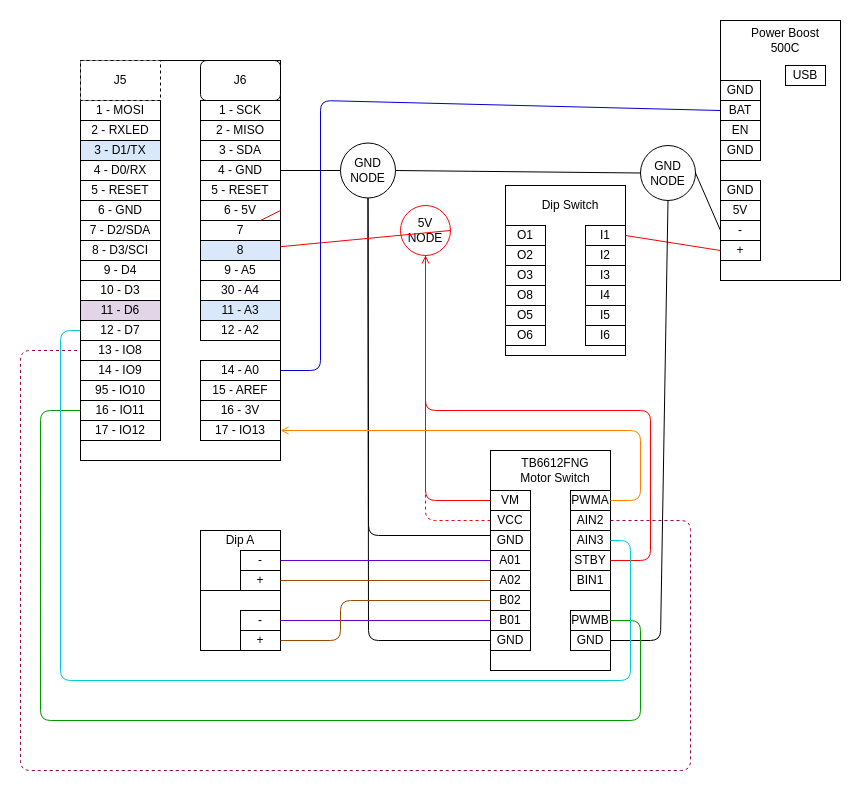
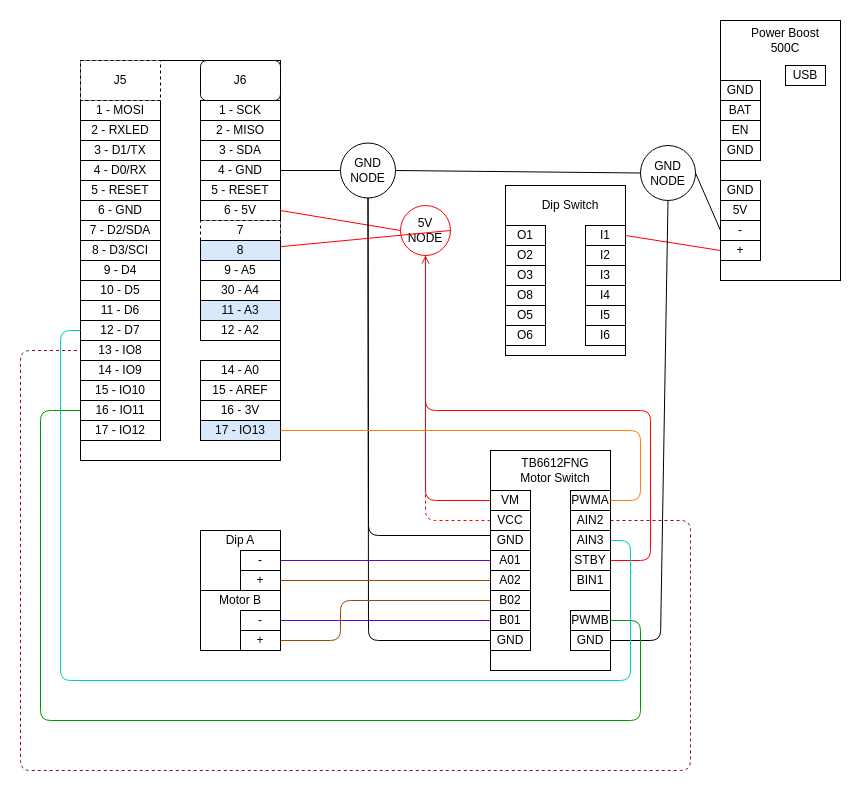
edge "BAT" -- "14 - A0": removed
node "3 - D1/TX": fillcolor #dae8fc -> #ffffff
edge "6 - 5V" -- "7": now "6 - 5V" -- "5V NODE"
node "7": style solid -> dashed
node "10 - D3": label "10 - D3" -> "10 - D5"
node "11 - D6": fillcolor #e1d5e7 -> #ffffff
node "95 - IO10": label "95 - IO10" -> "15 - IO10"
node "17 - IO13": fillcolor #ffffff -> #dae8fc
edge "PWMA" -> "17 - IO13": arrowhead open -> none
node "Motor B": added
